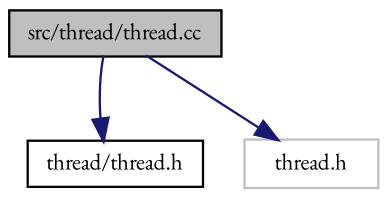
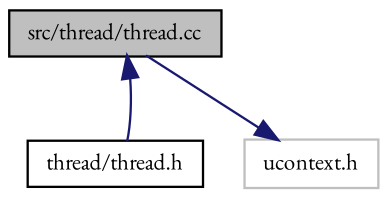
edge "src/thread/thread.cc" -> "thread/thread.h": reversed
node "thread.h": label "thread.h" -> "ucontext.h"
